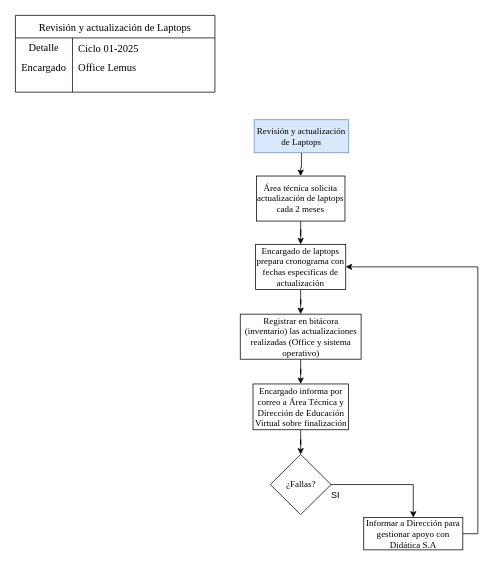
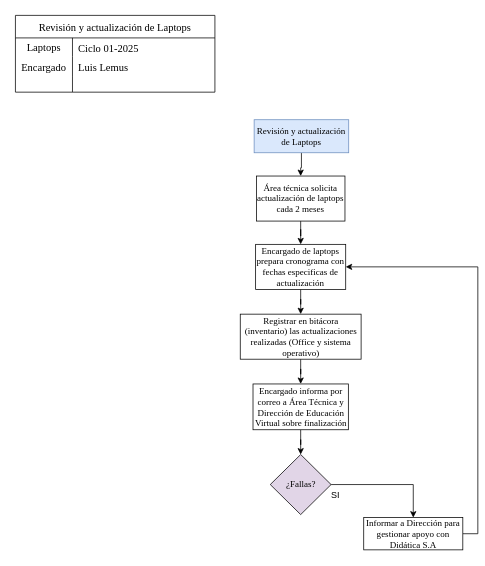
node "Detalle": label "Detalle" -> "Laptops"
node "Office Lemus": label "Office Lemus" -> "Luis Lemus"
node "¿Fallas?": fillcolor #ffffff -> #e1d5e7
